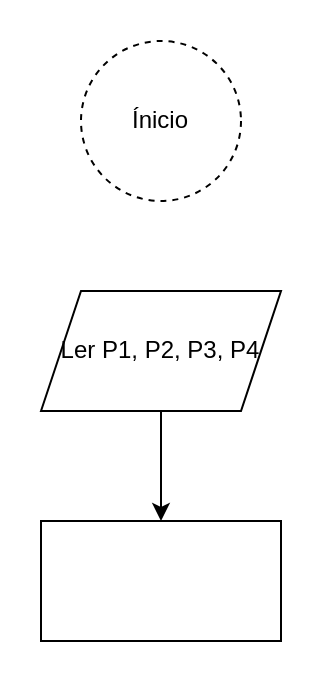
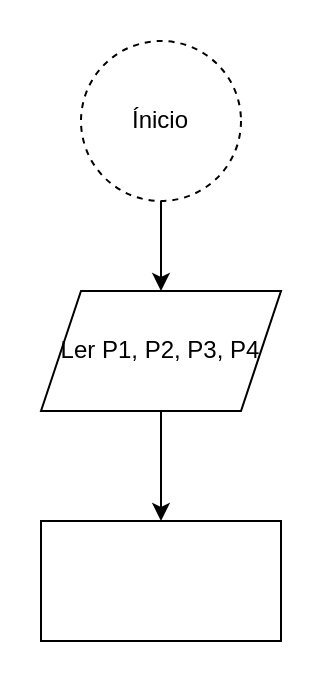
edge "Ínicio" -> "Ler P1, P2, P3, P4": added
